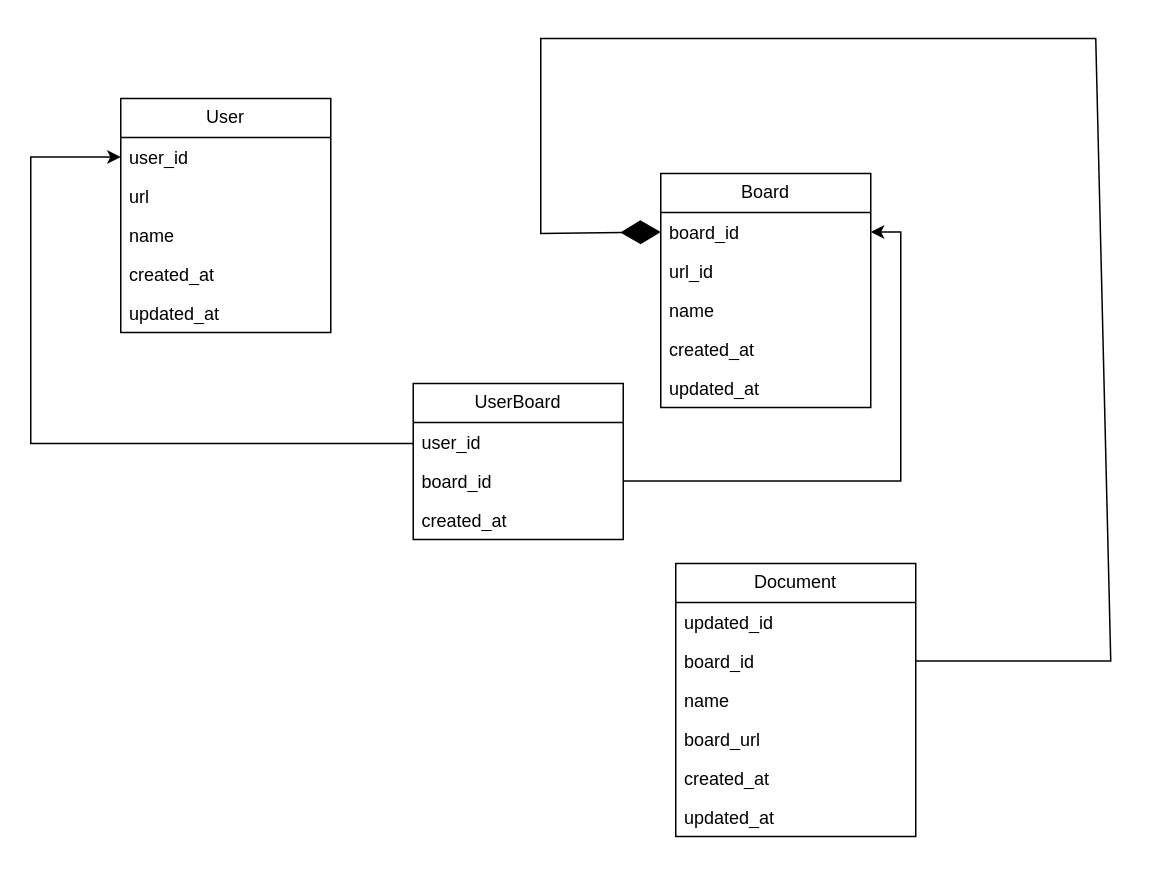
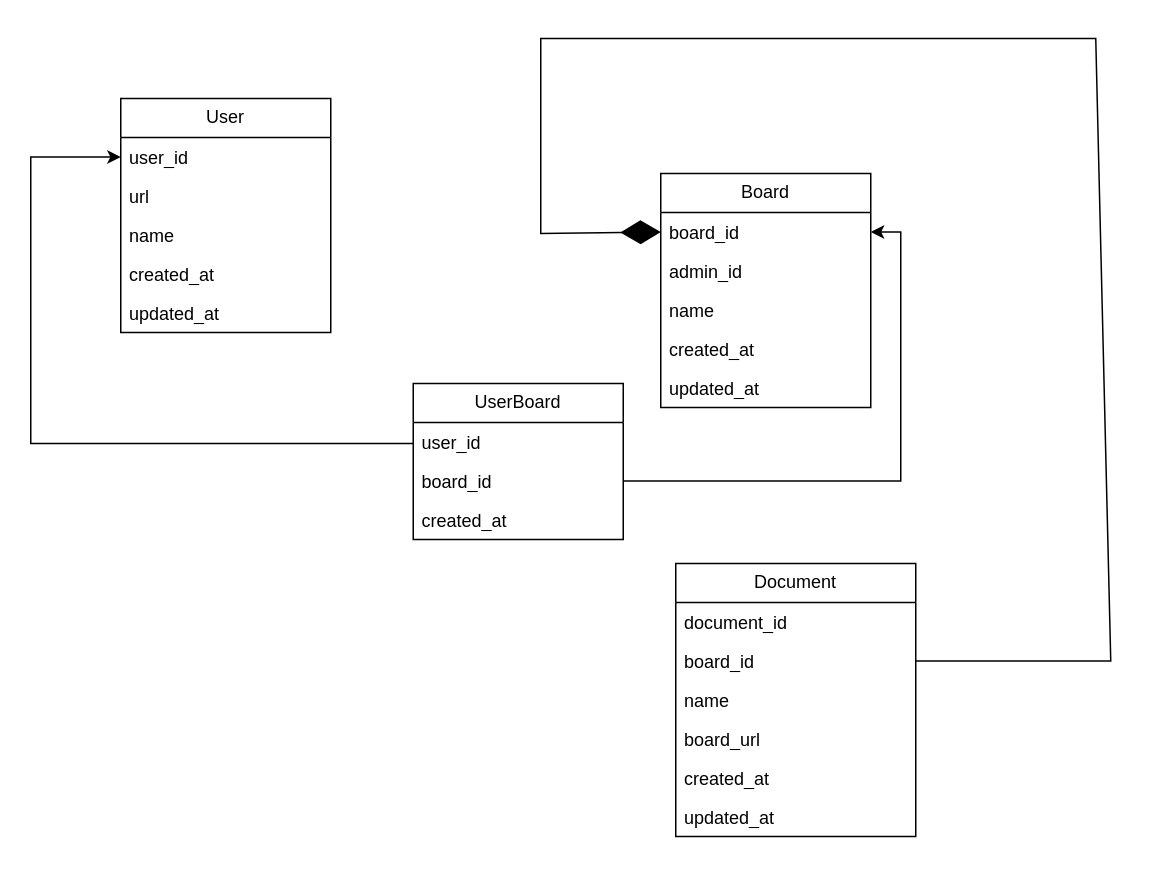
node "url_id": label "url_id" -> "admin_id"
node "updated_id": label "updated_id" -> "document_id"
